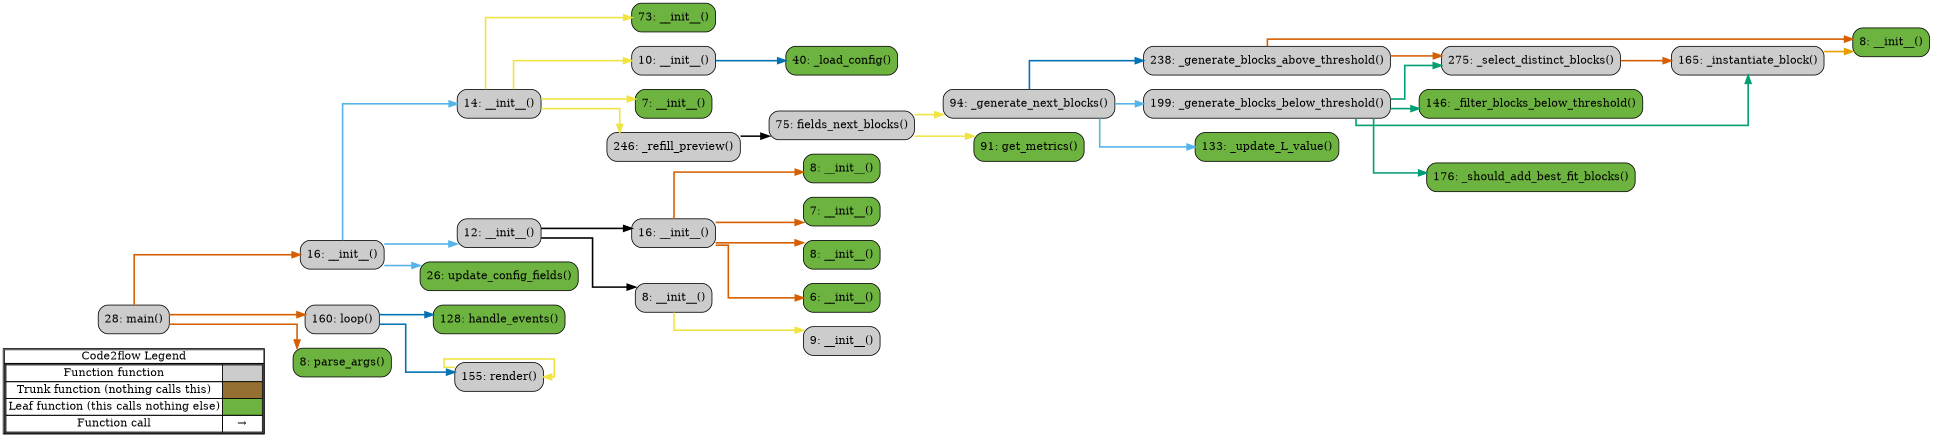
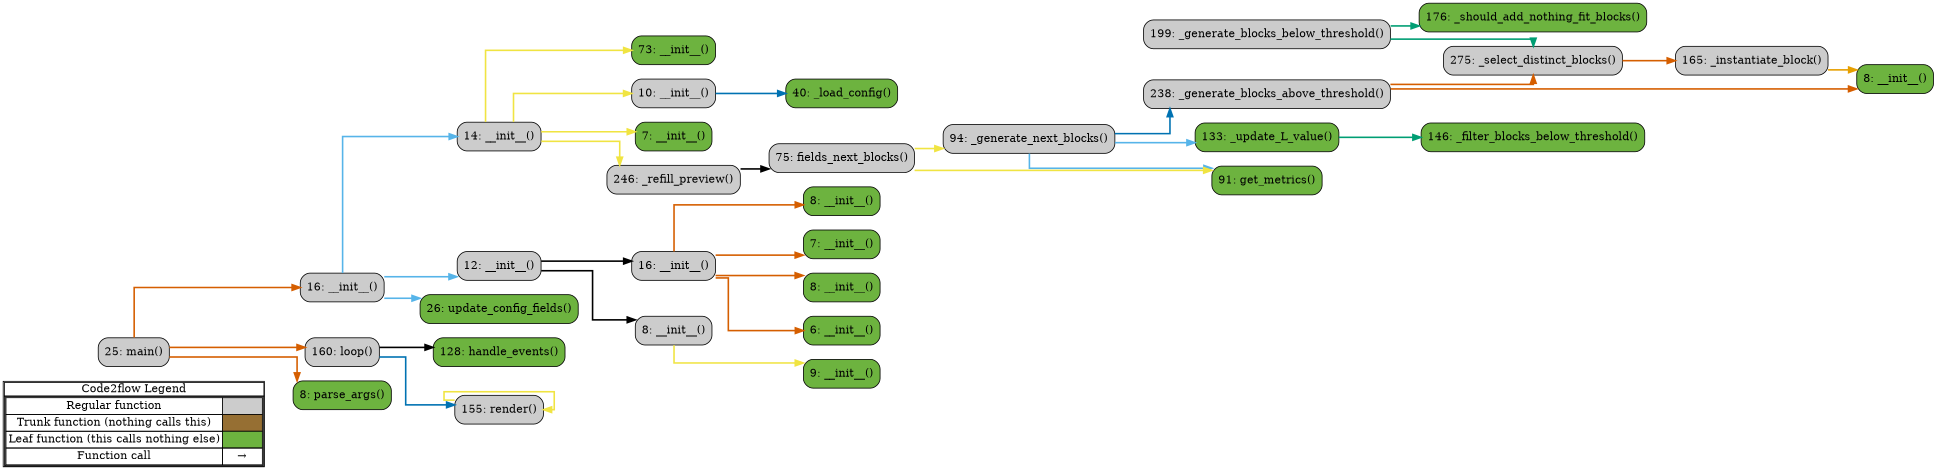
edge "94: _generate_next_blocks()" -> "199: _generate_blocks_below_threshold()": now "94: _generate_next_blocks()" -> "91: get_metrics()"
edge "199: _generate_blocks_below_threshold()" -> "146: _filter_blocks_below_threshold()": now "133: _update_L_value()" -> "146: _filter_blocks_below_threshold()"
edge "199: _generate_blocks_below_threshold()" -> "165: _instantiate_block()": removed
node "176: _should_add_best_fit_blocks()": label "176: _should_add_best_fit_blocks()" -> "176: _should_add_nothing_fit_blocks()"
edge "160: loop()" -> "128: handle_events()": color #0072b2 -> #000000
node "28: main()": label "28: main()" -> "25: main()"
node "9: __init__()": fillcolor #cccccc -> #6db33f
node "Code2flow Legend": text "Function function" -> "Regular function"
